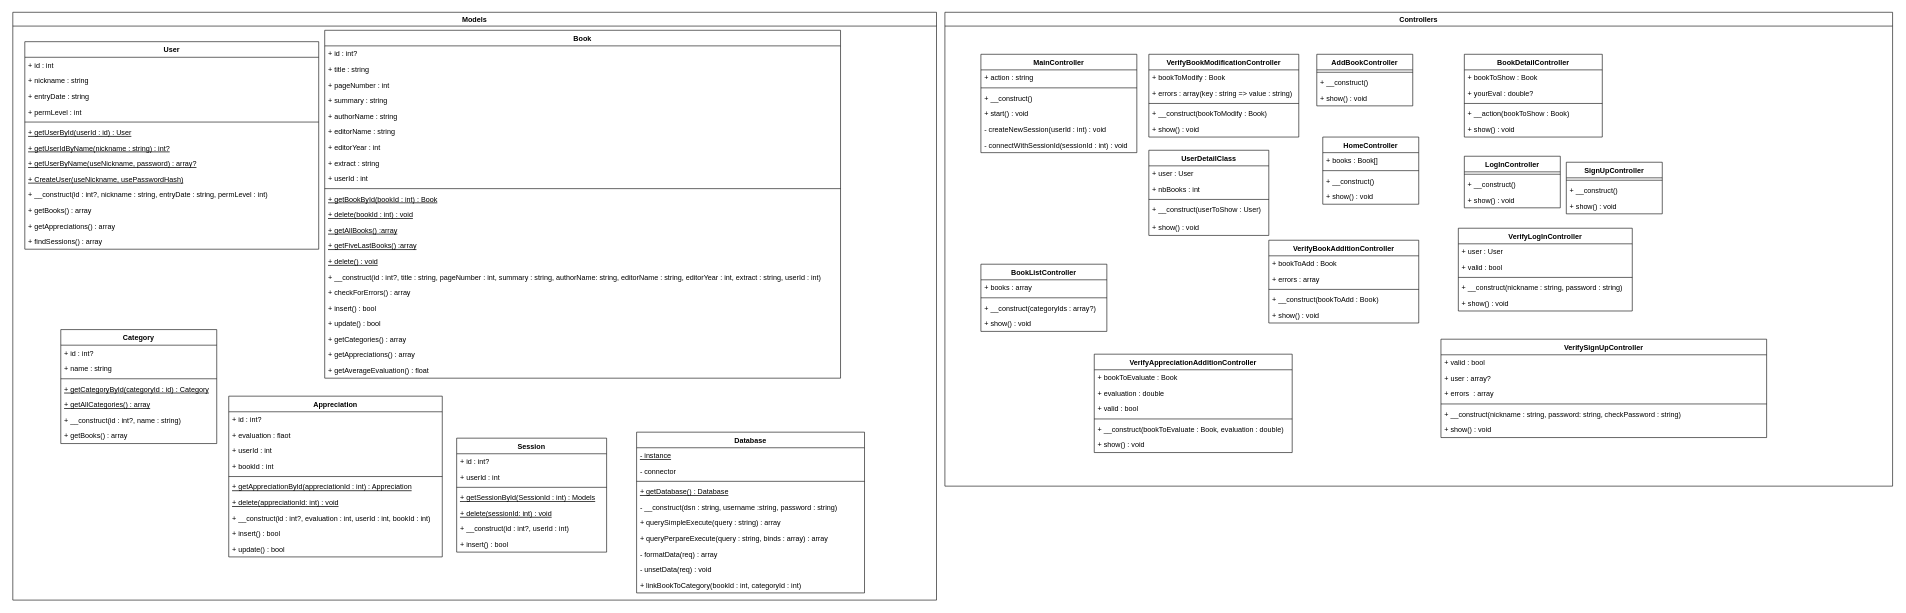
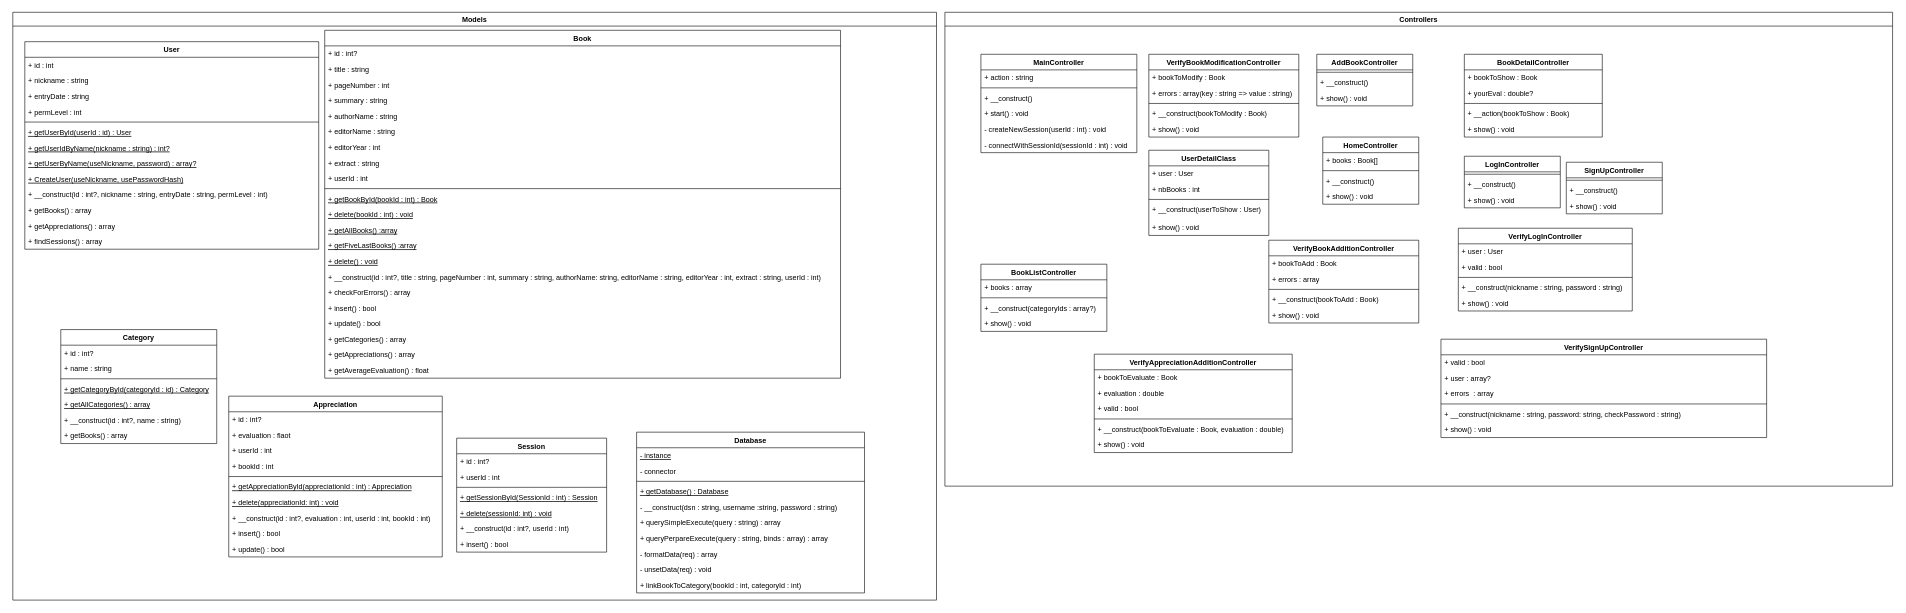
node "+ getSessionById(SessionId : int) : Models": label "+ getSessionById(SessionId : int) : Models" -> "+ getSessionById(SessionId : int) : Session"
